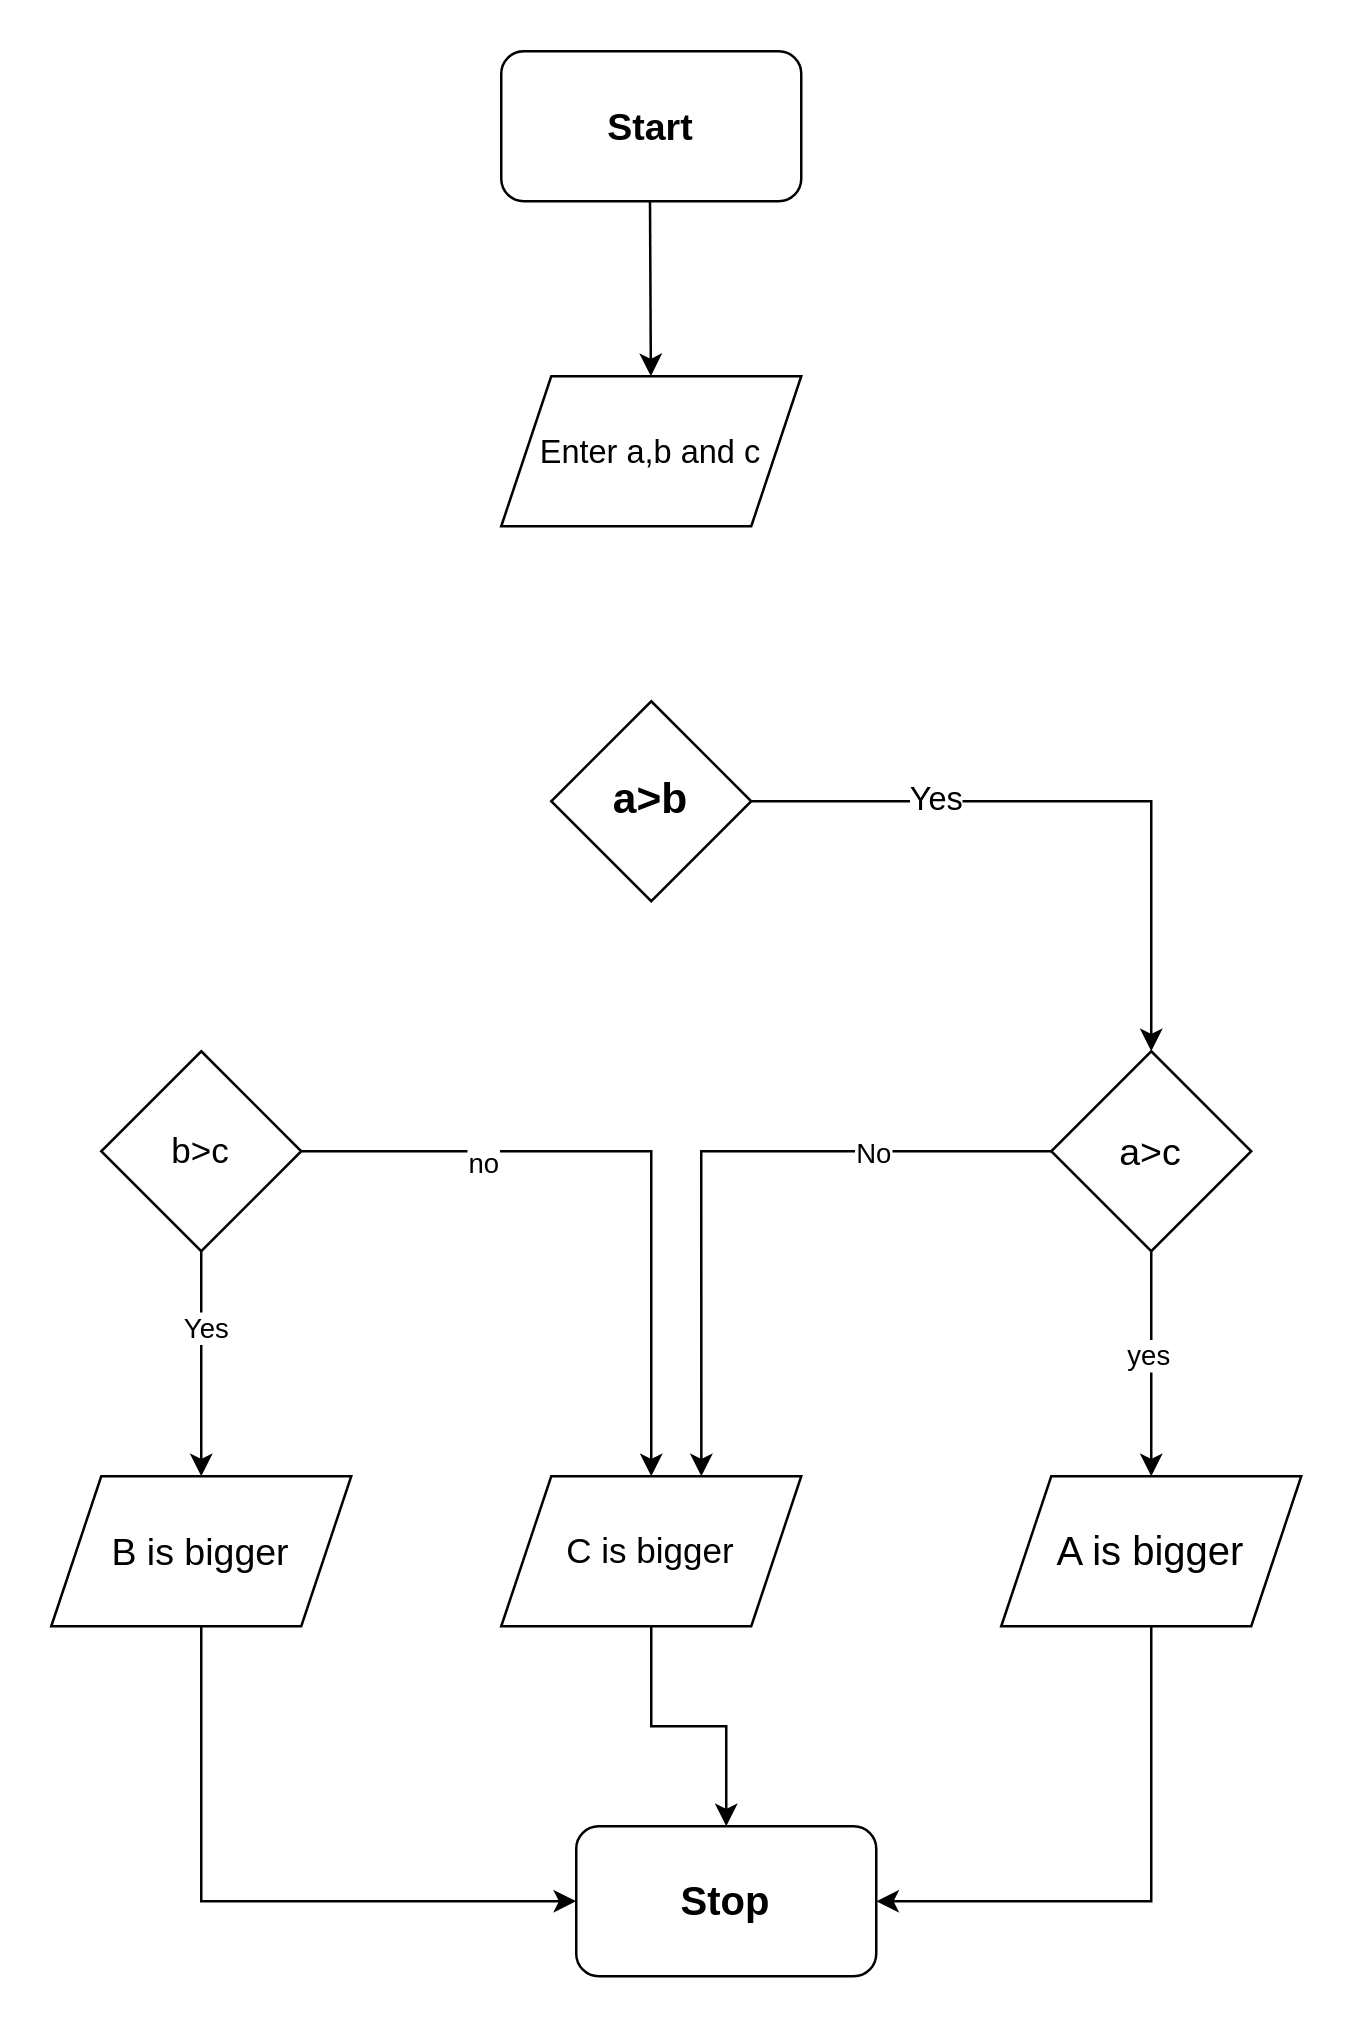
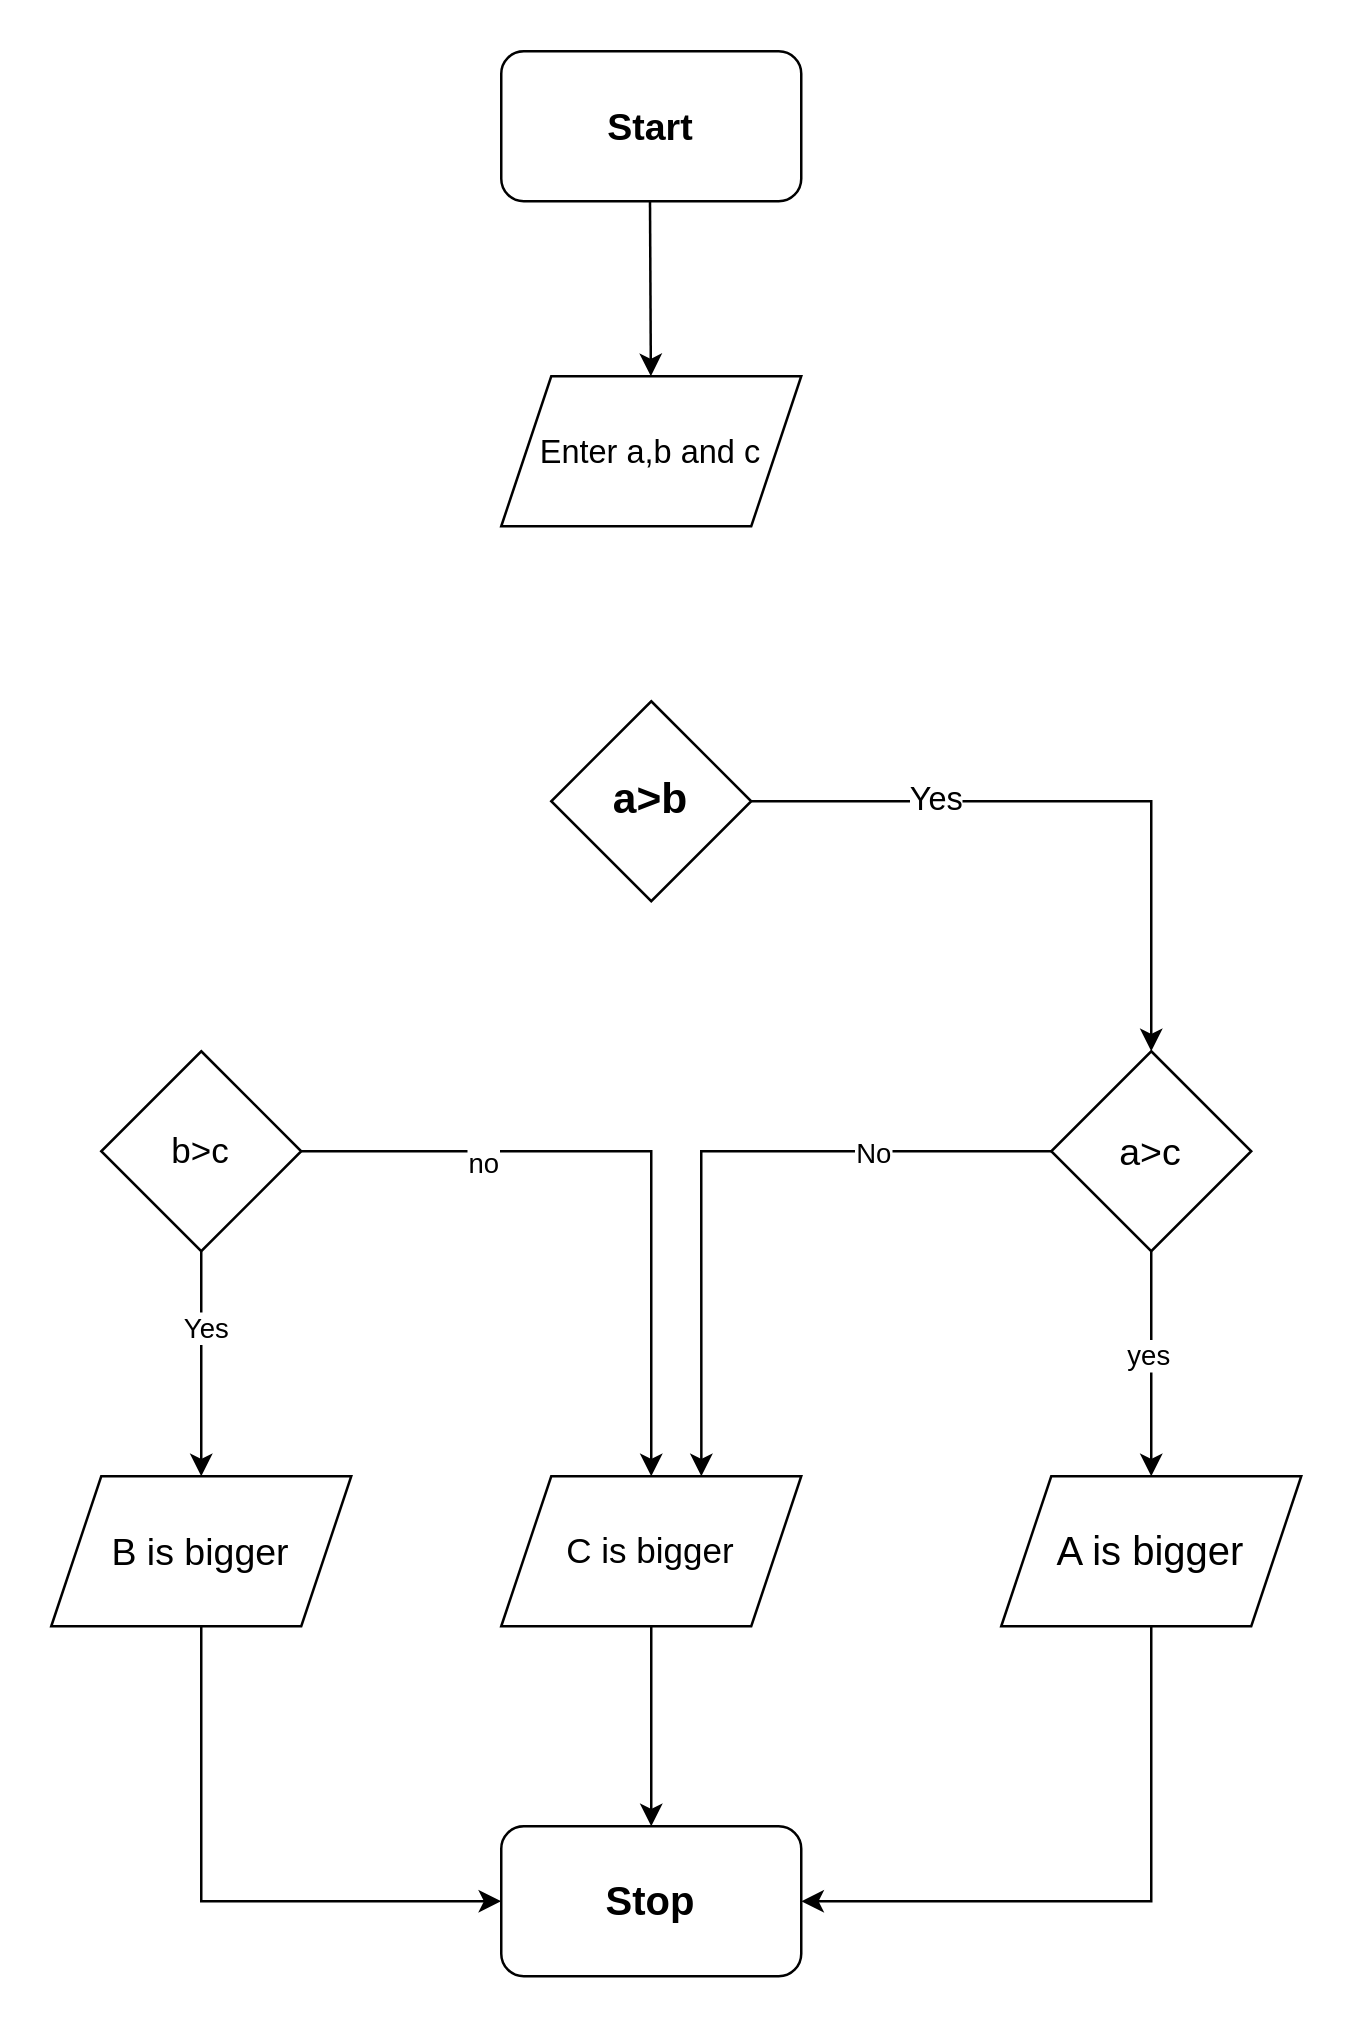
node "Stop": moved (726, 1901) -> (651, 1901)
